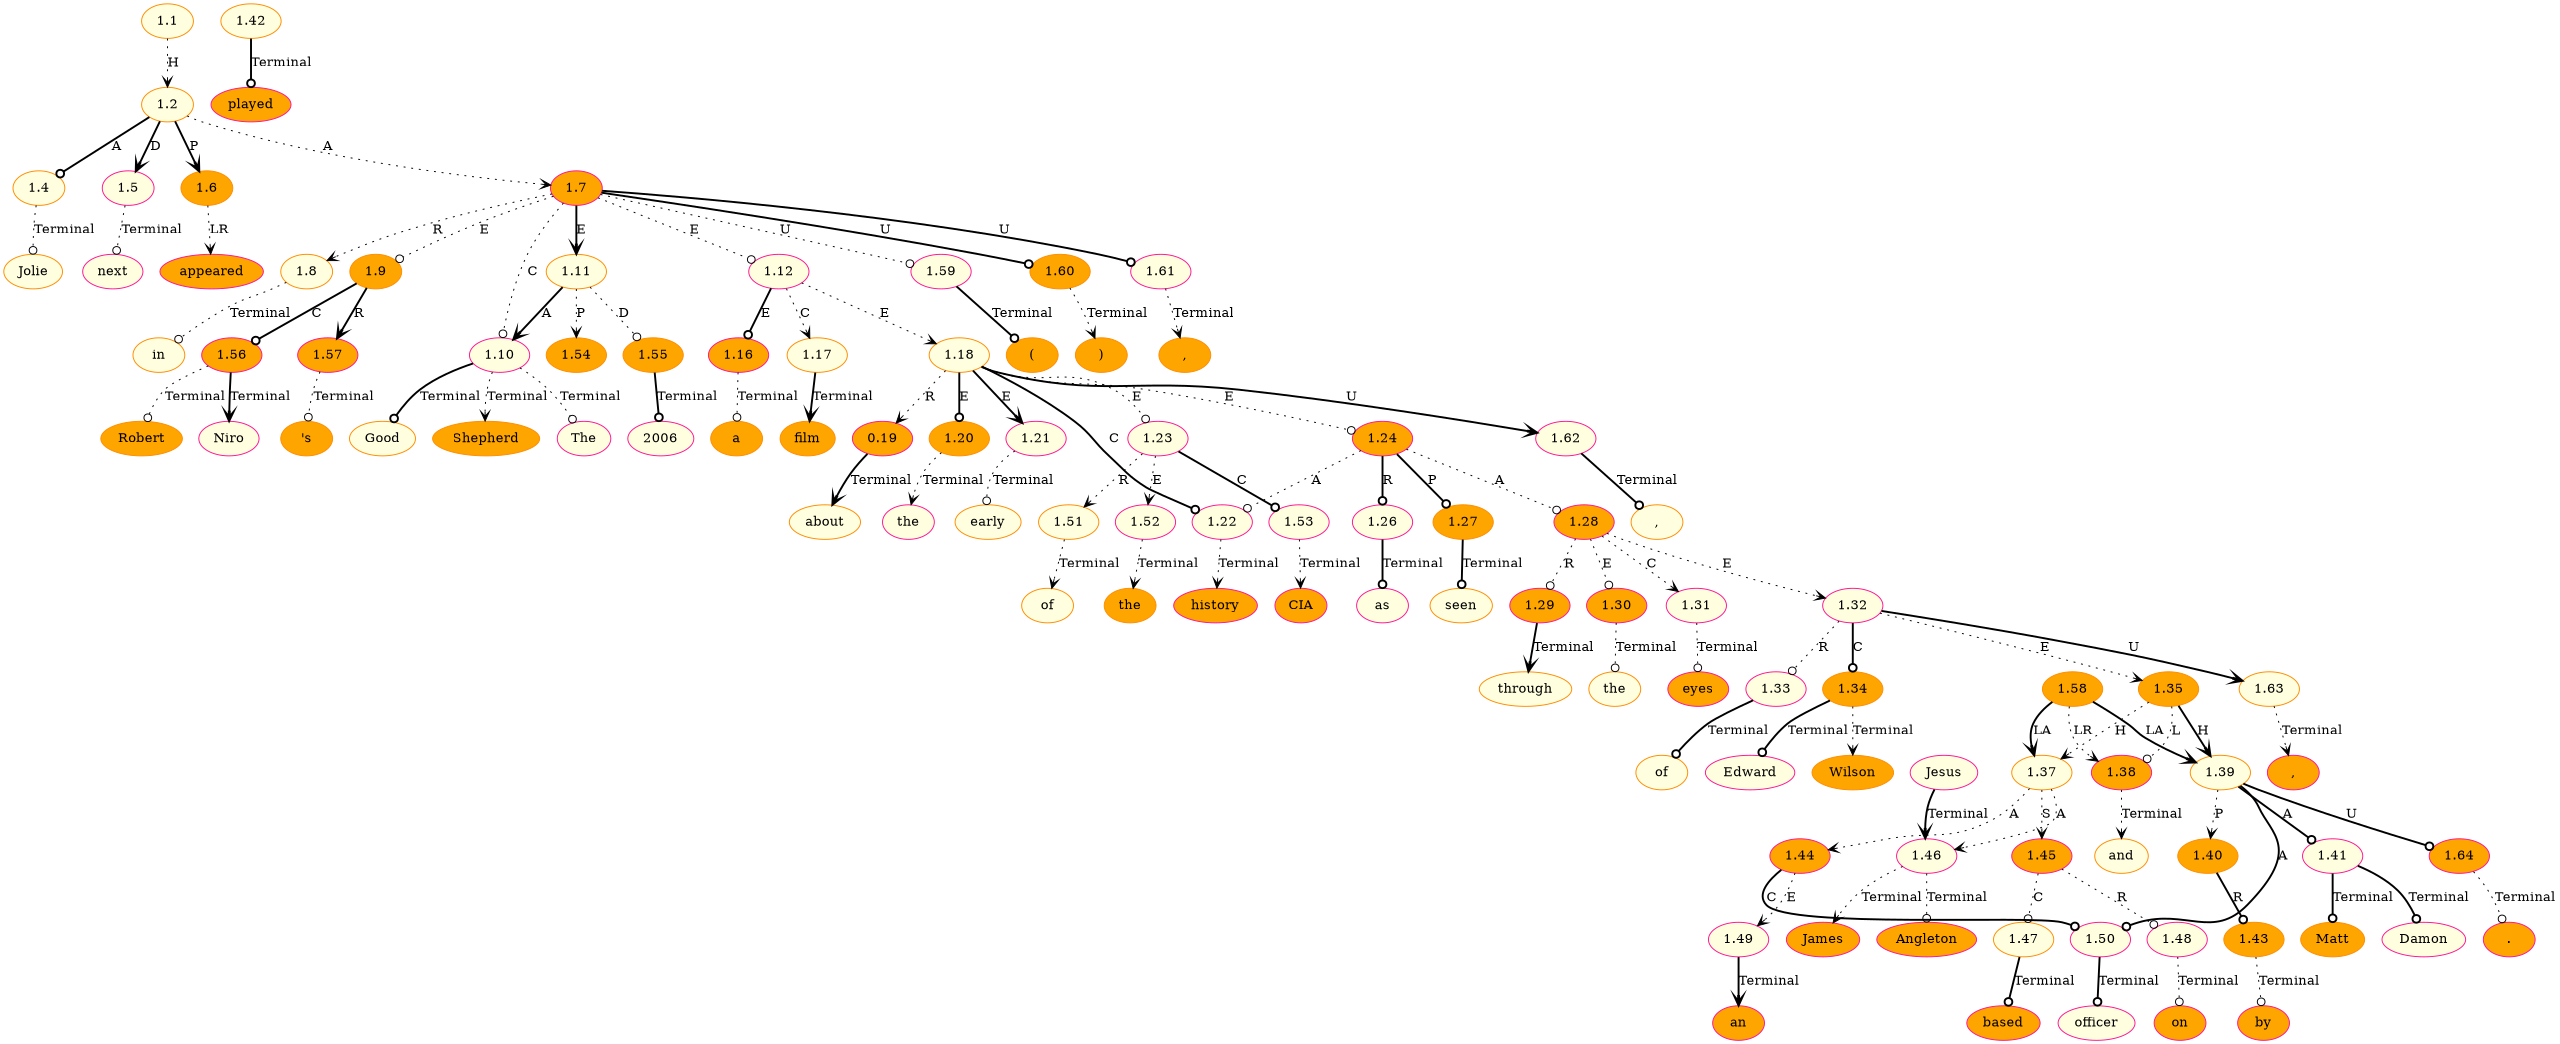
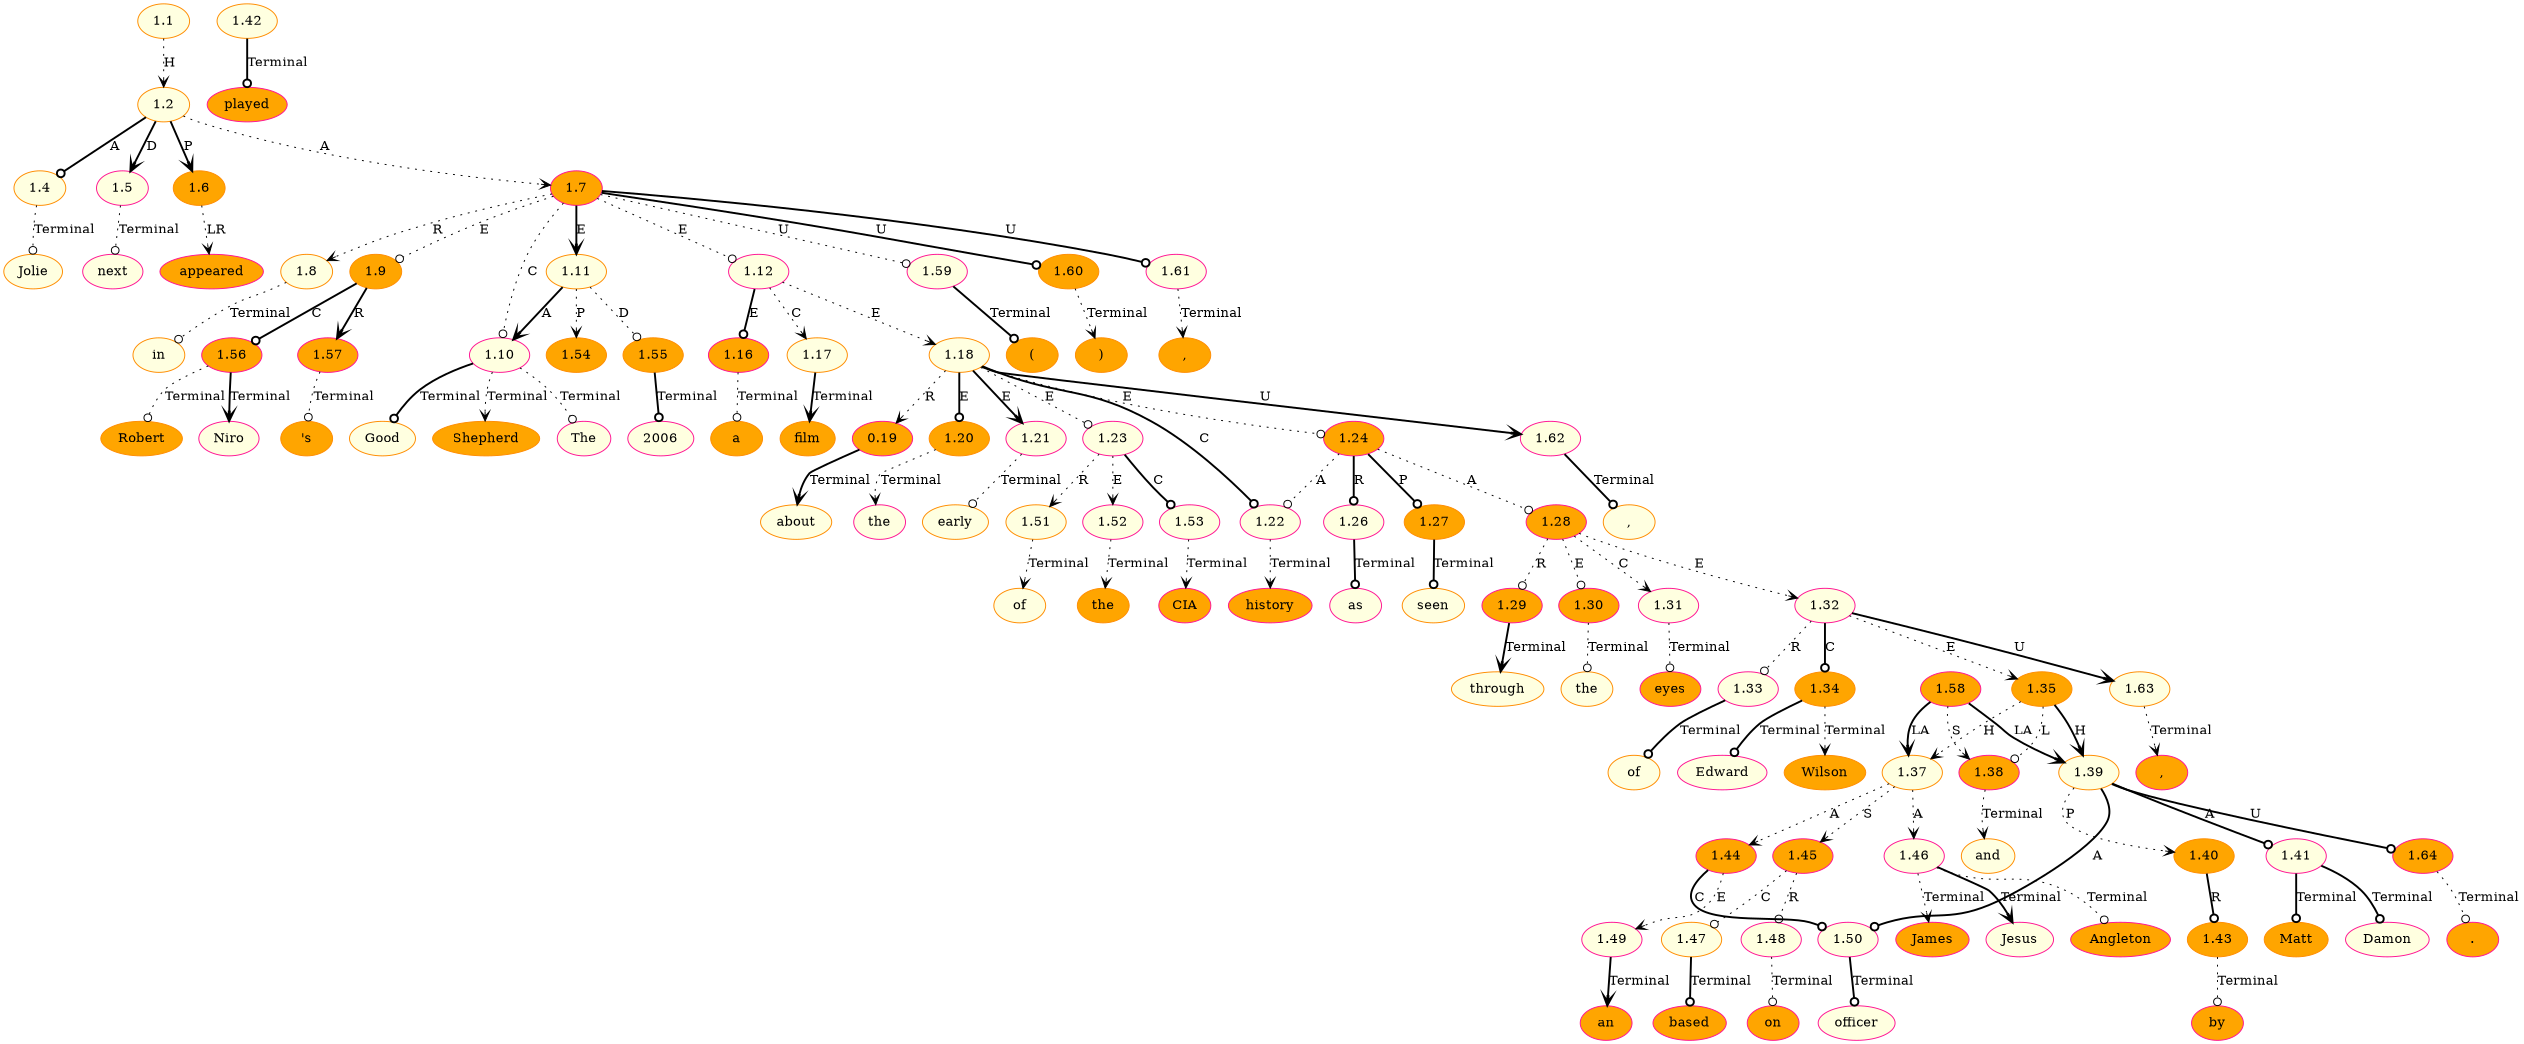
node "1.58": color darkorange -> deeppink
edge "1.58" -> "1.38": label "LR" -> "S"
edge "Jesus" -> "1.46": reversed
